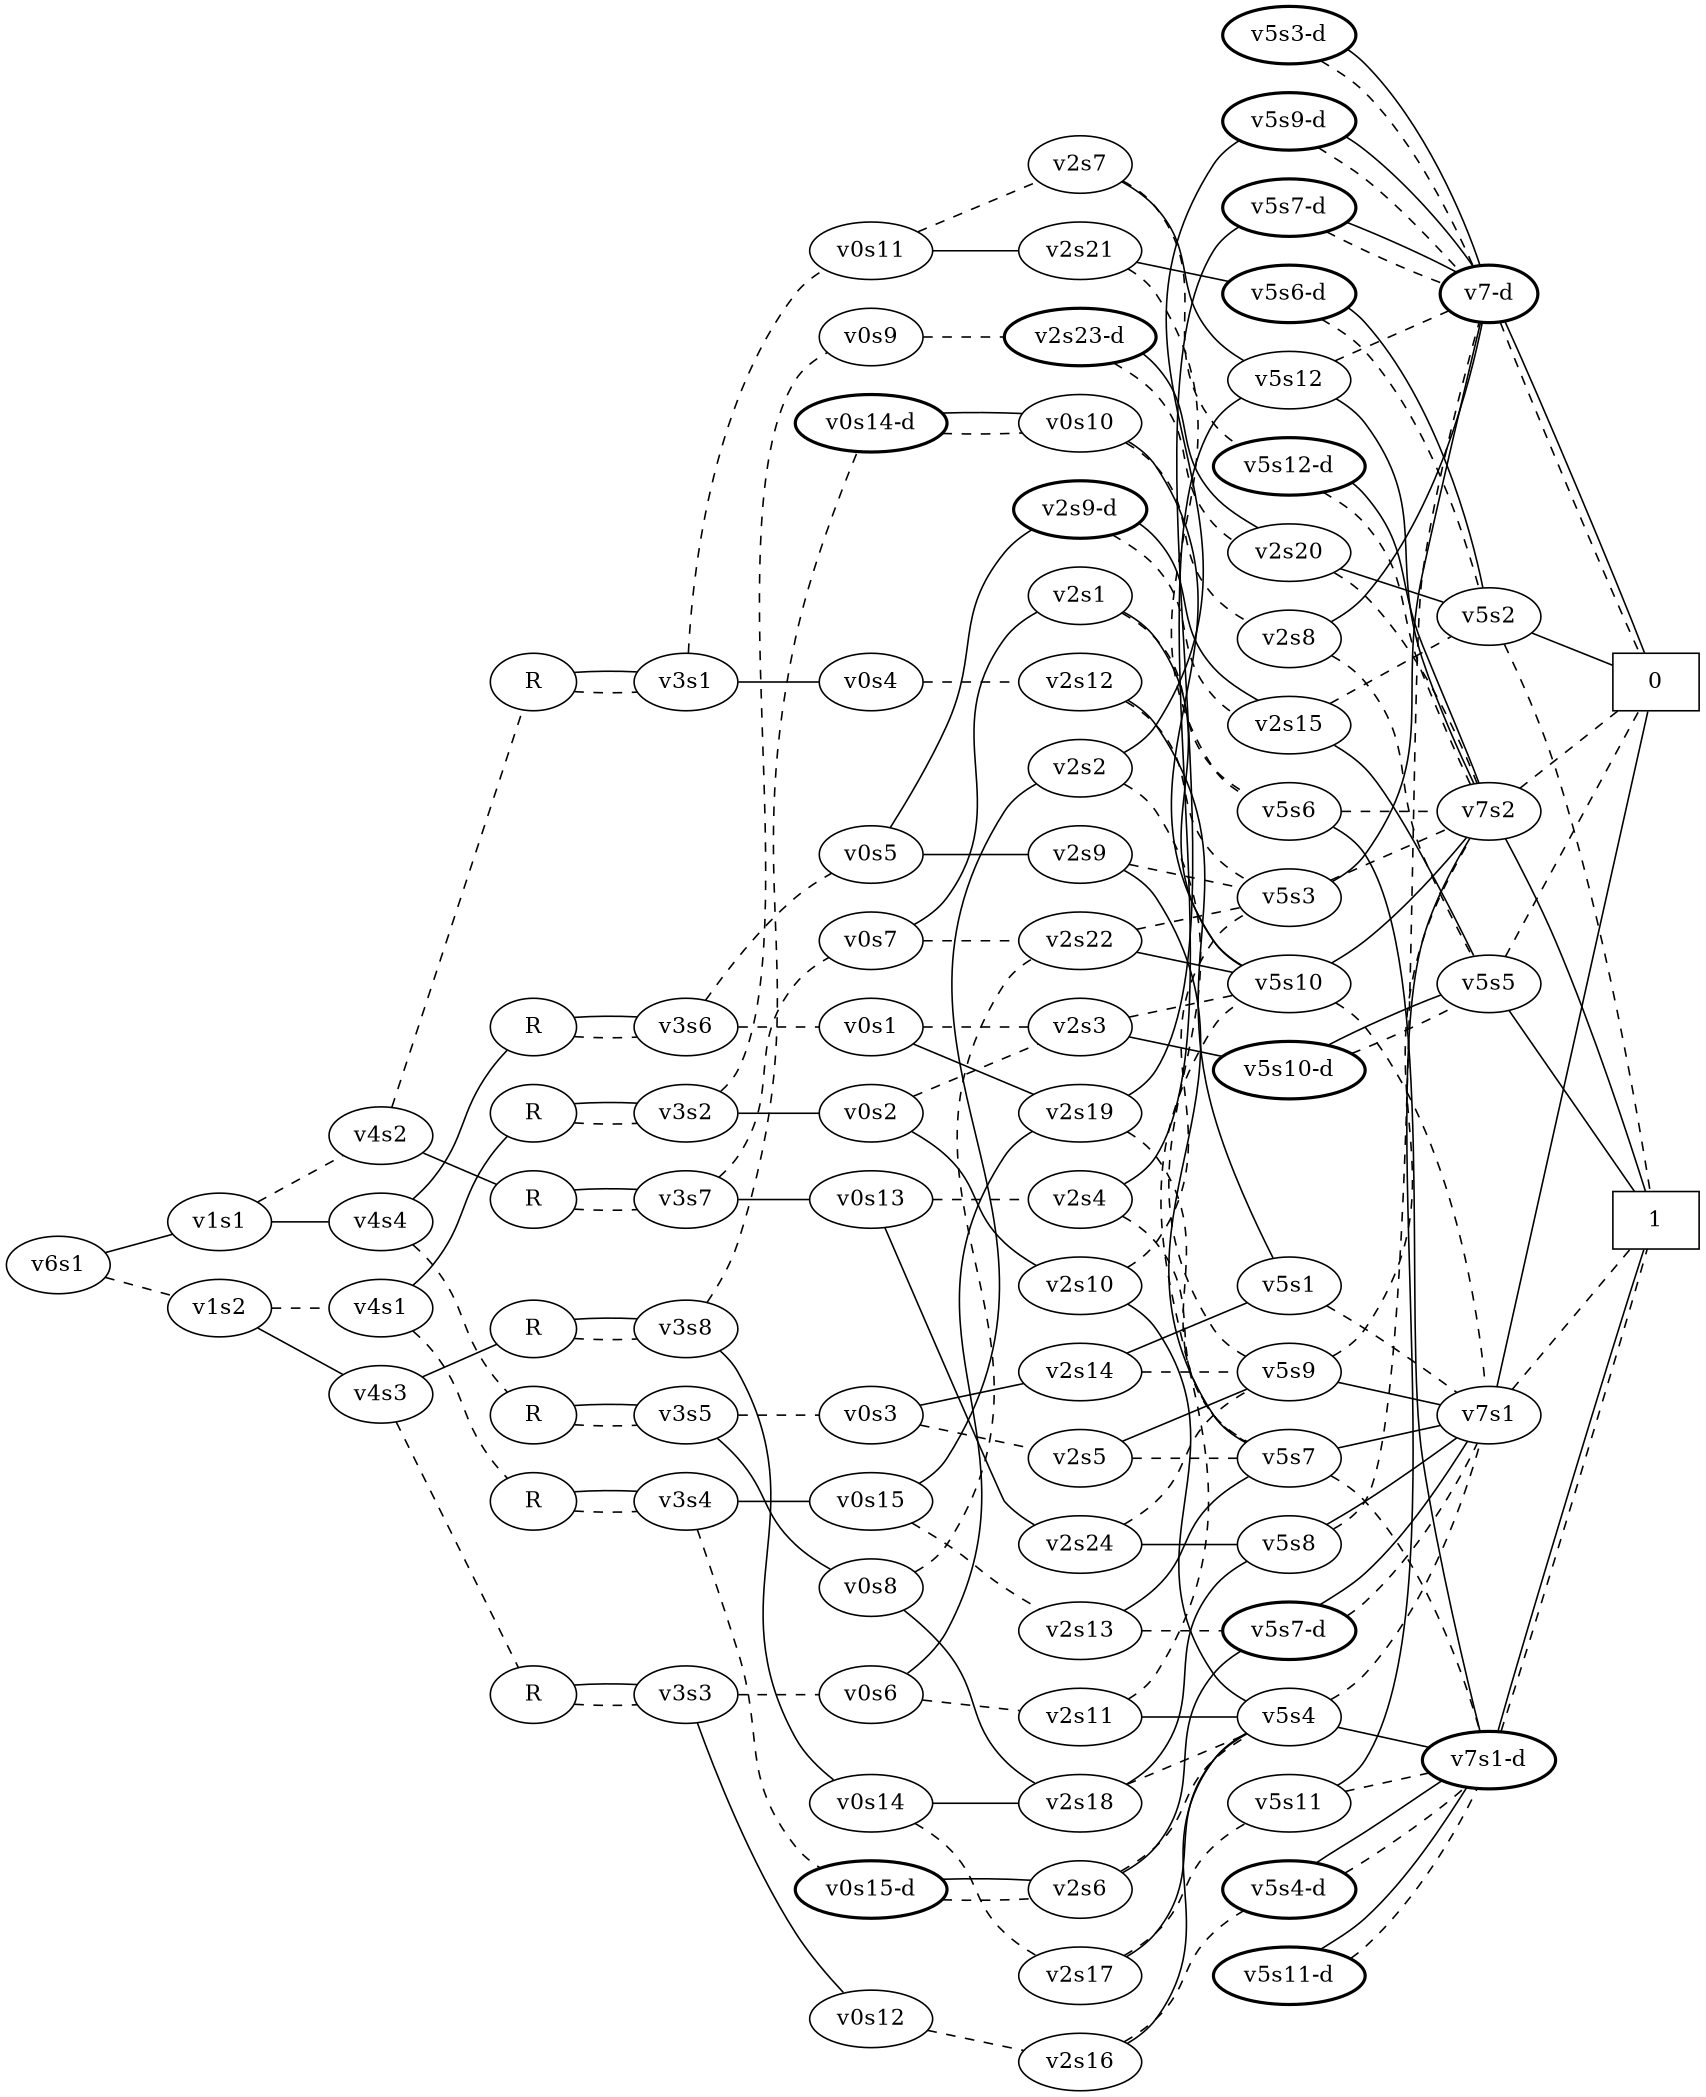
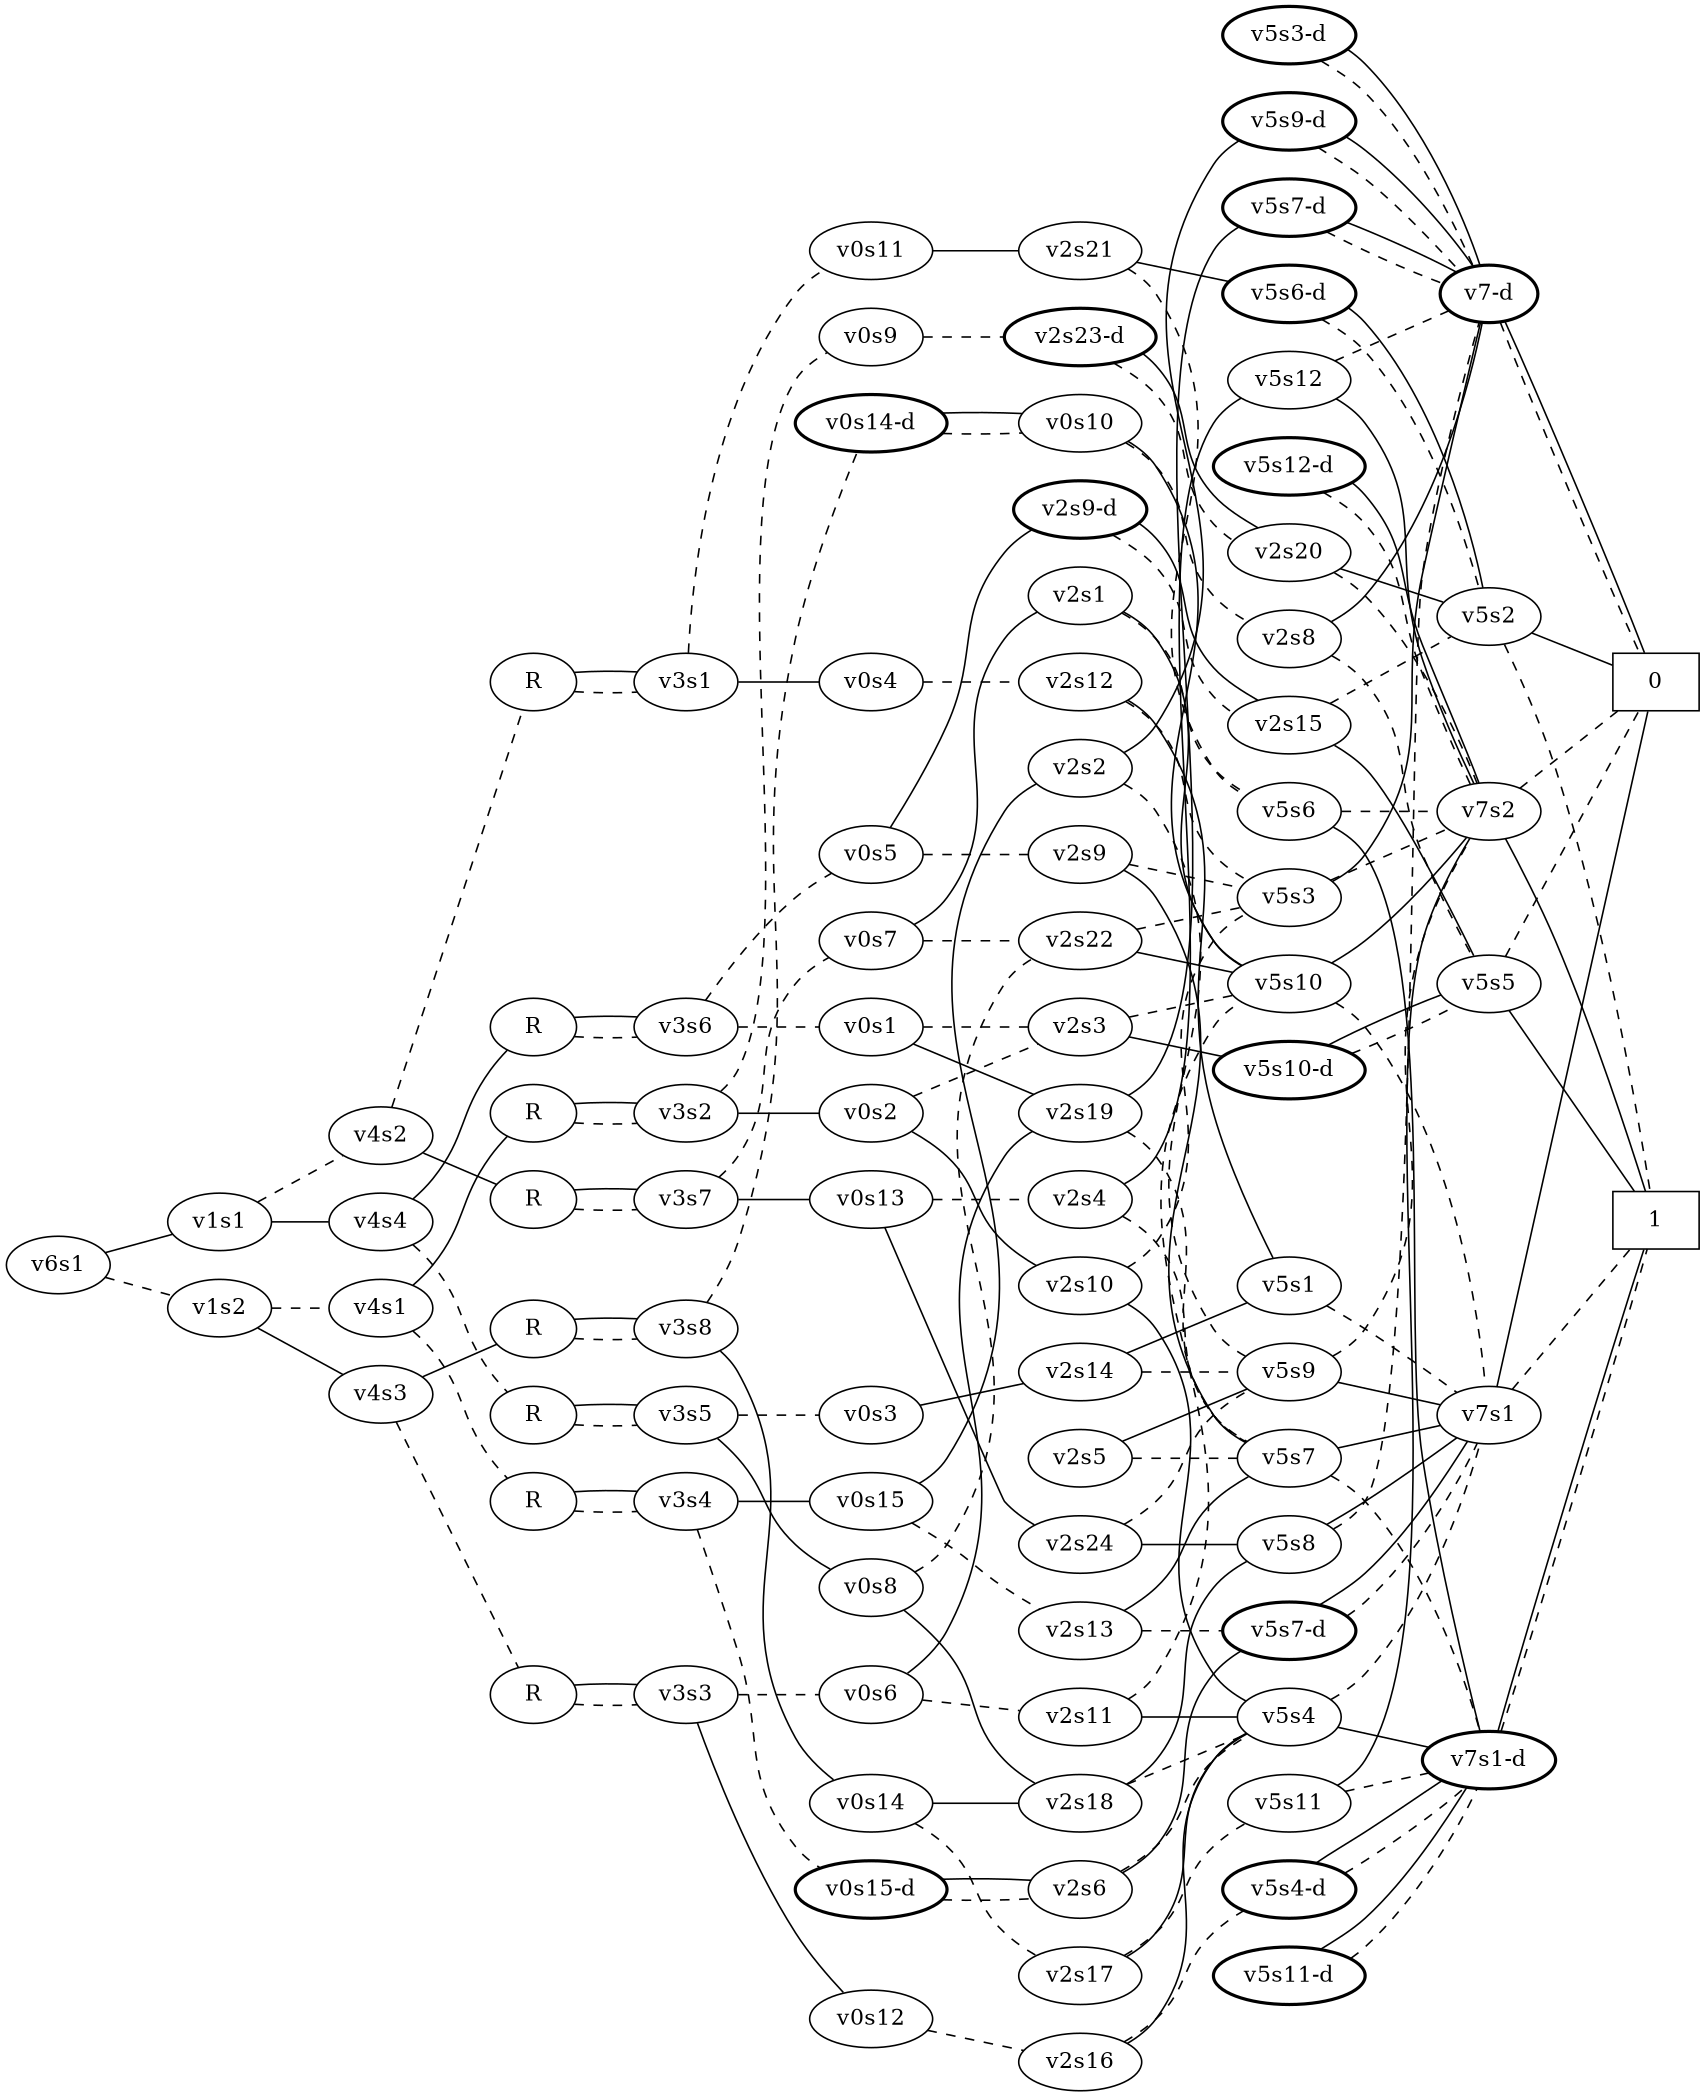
node "v2s7": removed
edge "v0s5" -- "v2s9": style solid -> dashed
edge "v0s3" -- "v2s5": removed
